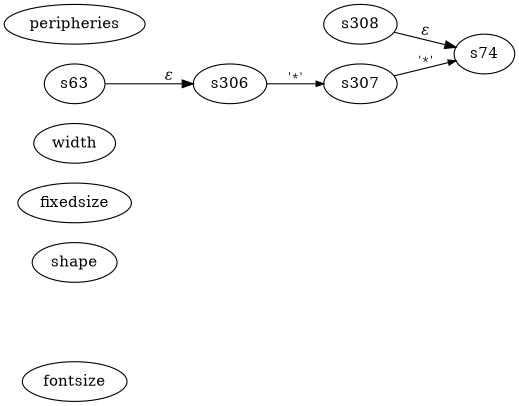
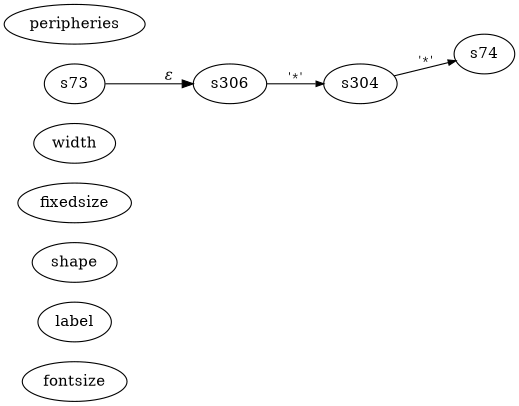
node "s308": removed
node "s63": label "s63" -> "s73"
node "s307": label "s307" -> "s304"
node "label": added
